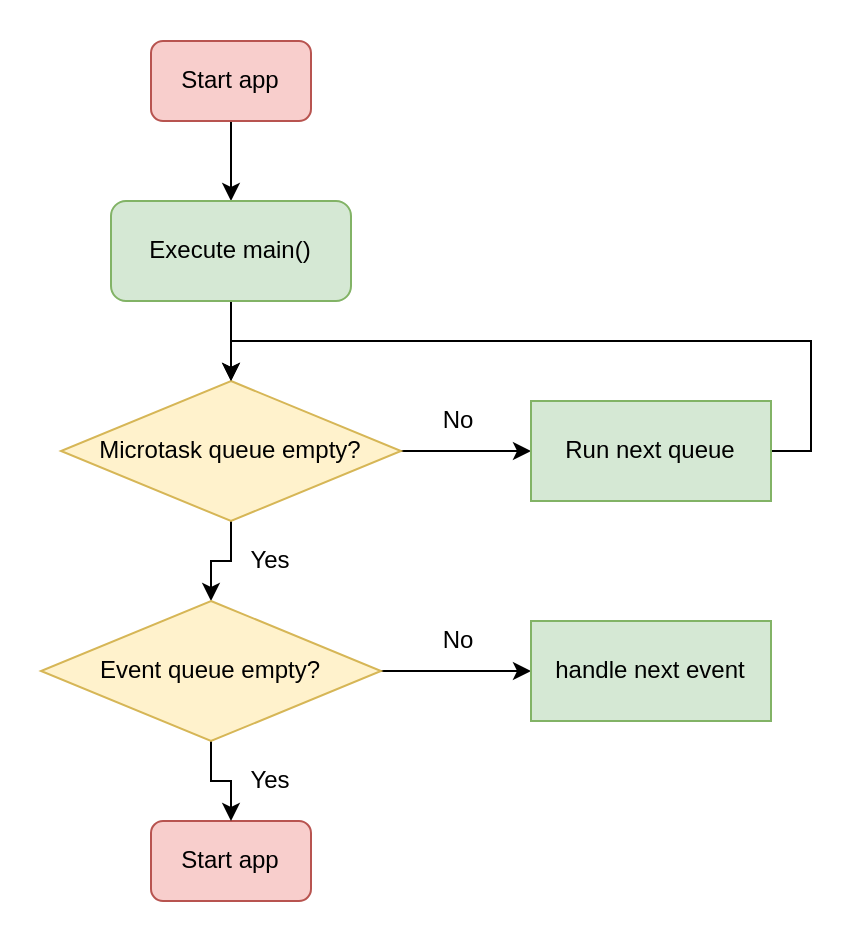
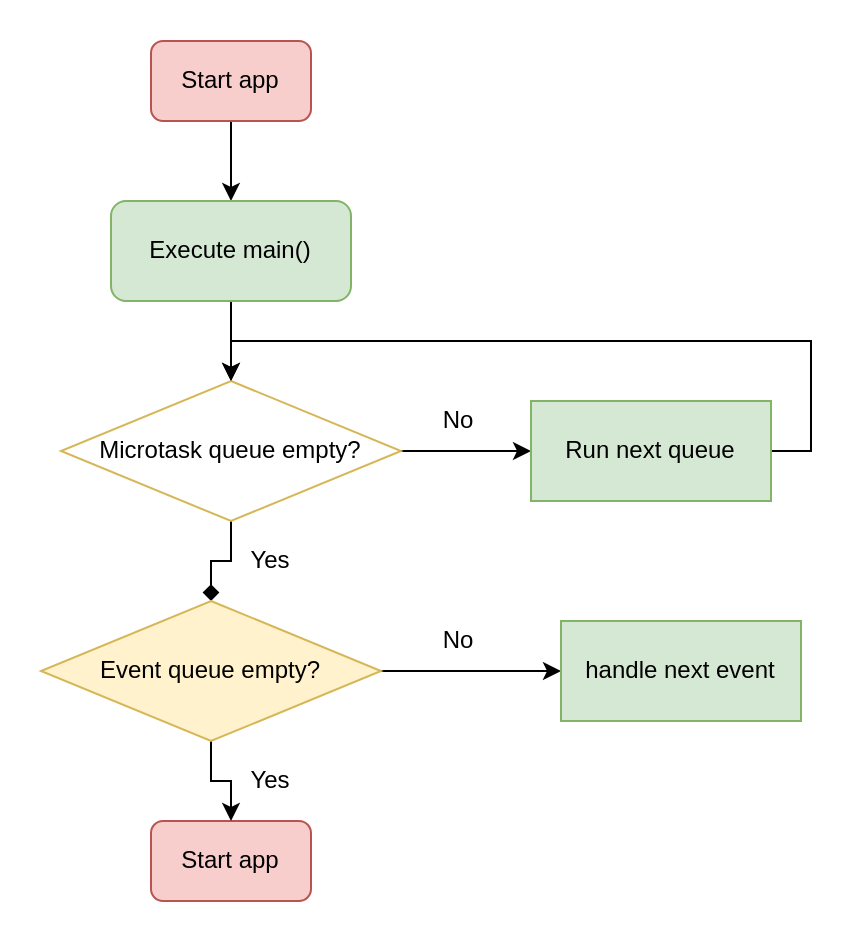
node "Microtask queue empty?": fillcolor #fff2cc -> #ffffff
edge "Microtask queue empty?" -> "Event queue empty?": arrowhead classic -> diamond
node "handle next event": moved (651, 671) -> (681, 671)
